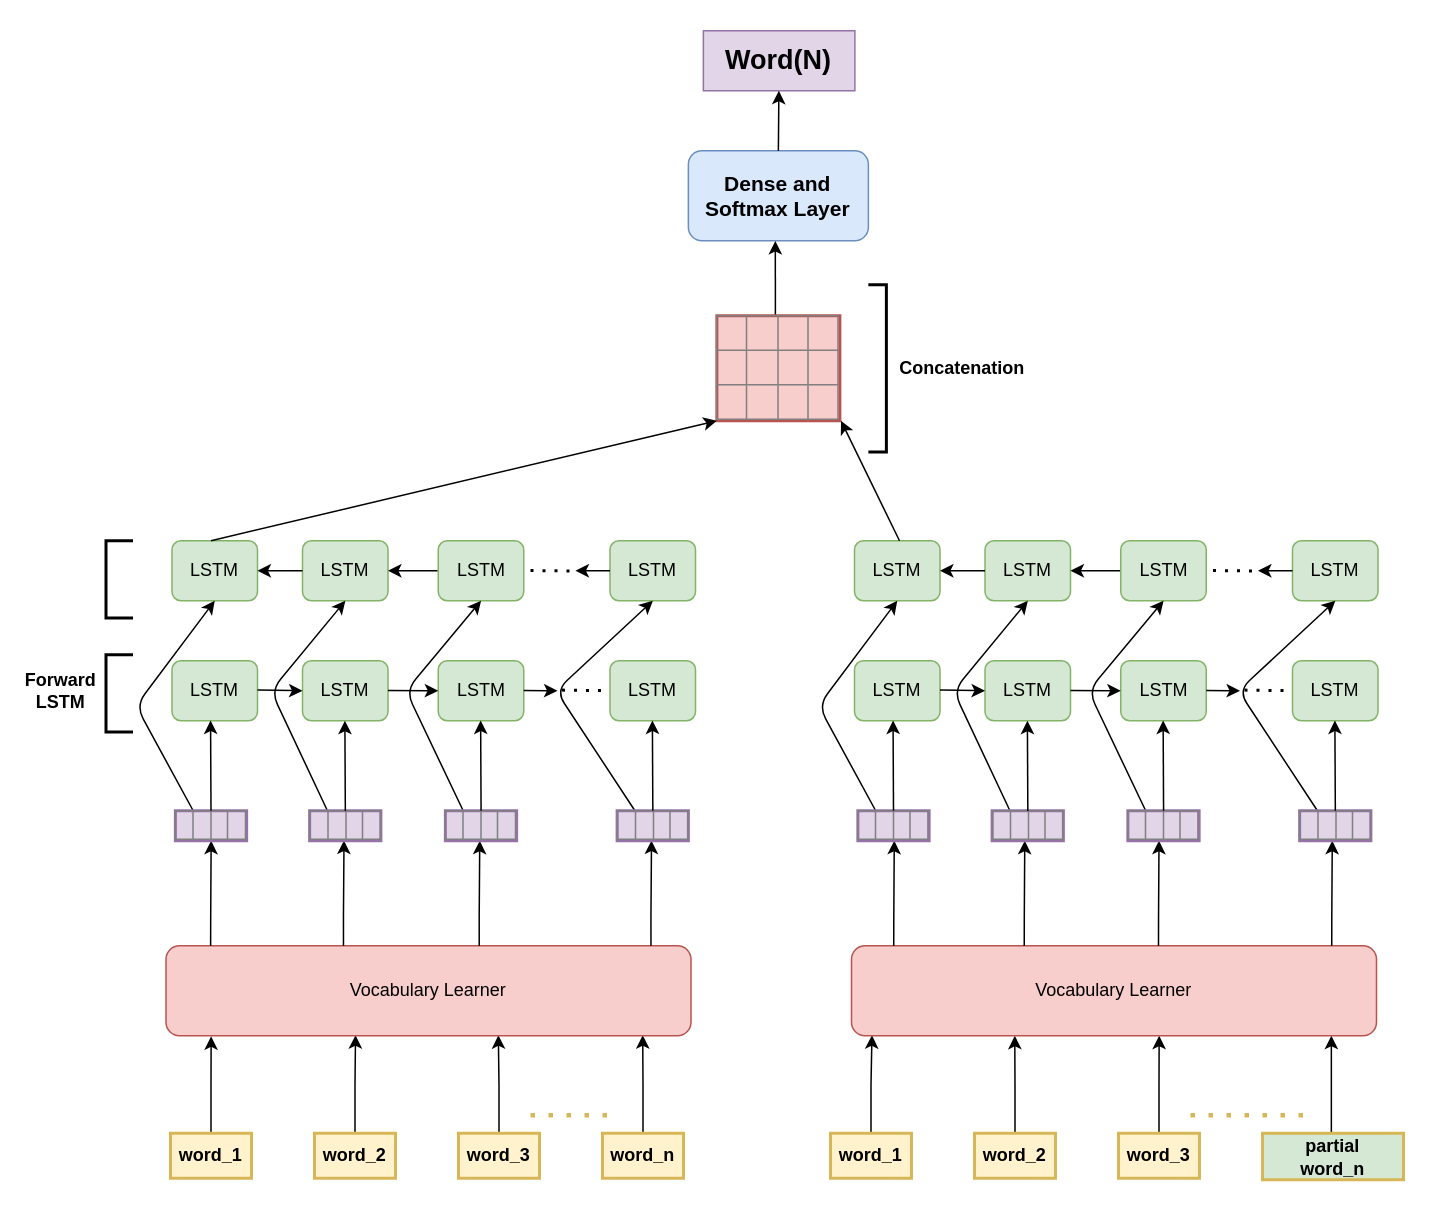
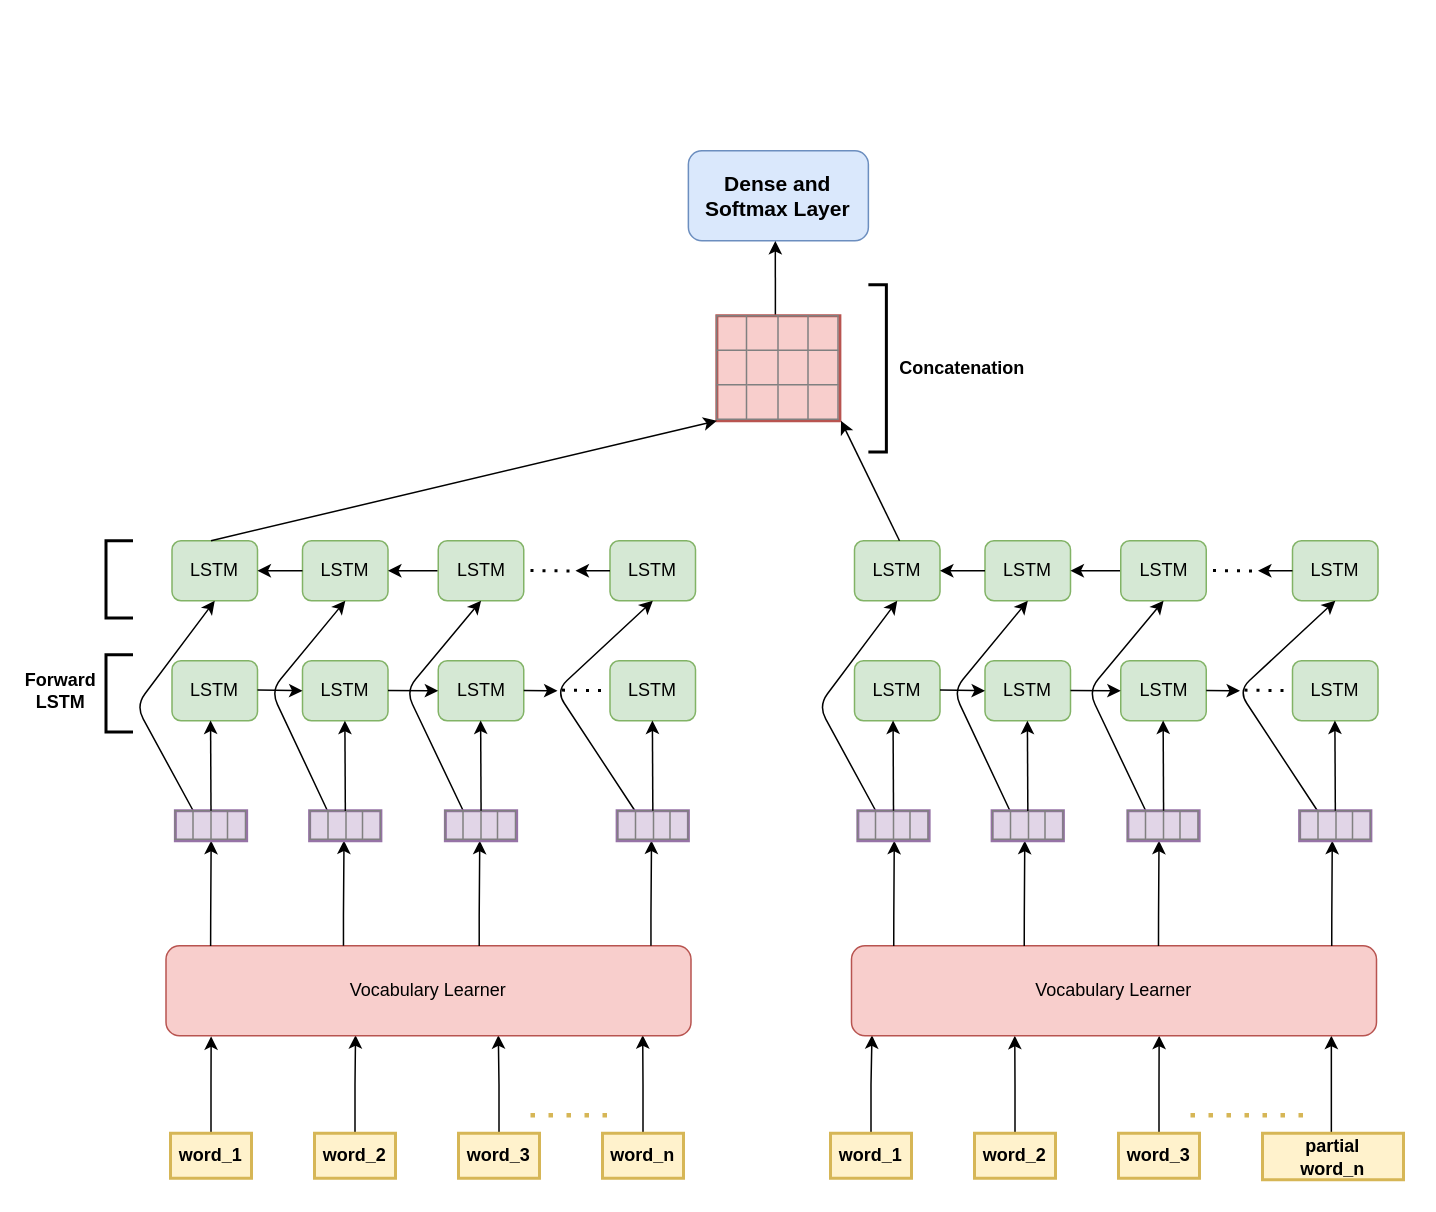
node "Word(N)": removed
edge "Dense and Softmax Layer" -> "Word(N)": removed
node "partial word_n": fillcolor #d5e8d4 -> #fff2cc
